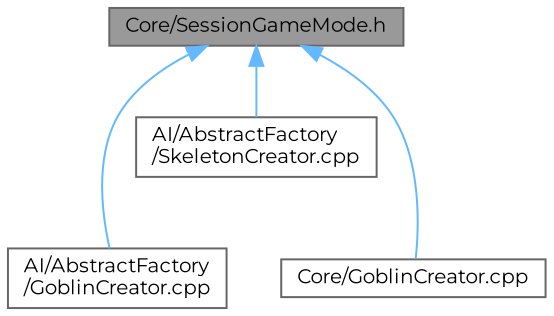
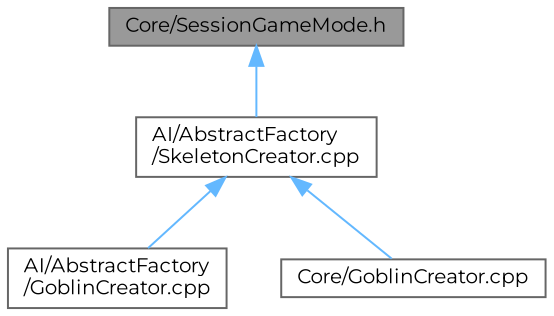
edge "AI/AbstractFactory /GoblinCreator.cpp" -> "Core/SessionGameMode.h": now "AI/AbstractFactory /GoblinCreator.cpp" -> "AI/AbstractFactory /SkeletonCreator.cpp"
edge "Core/GoblinCreator.cpp" -> "Core/SessionGameMode.h": now "Core/GoblinCreator.cpp" -> "AI/AbstractFactory /SkeletonCreator.cpp"
